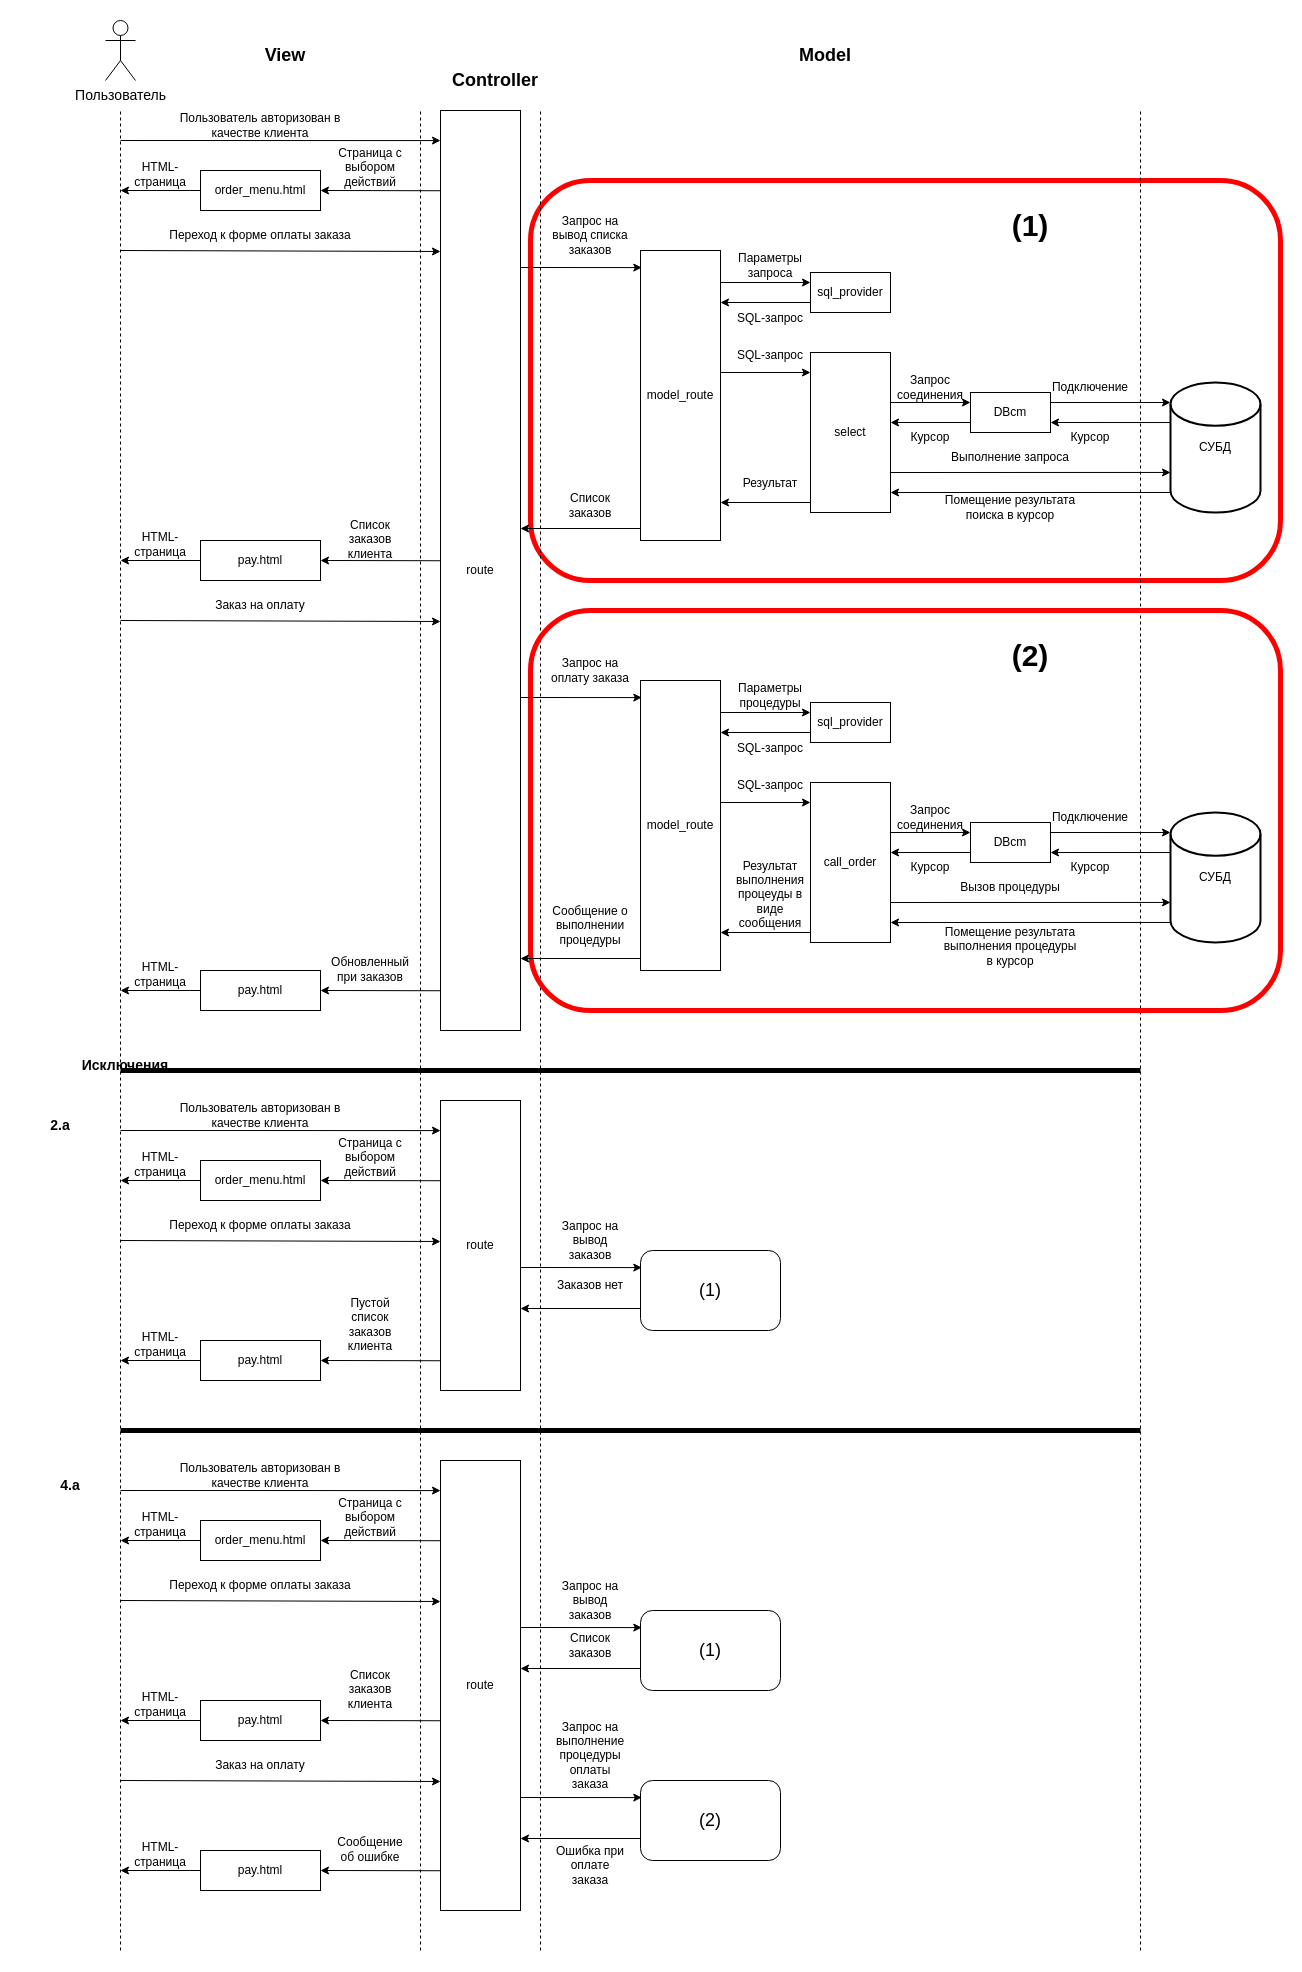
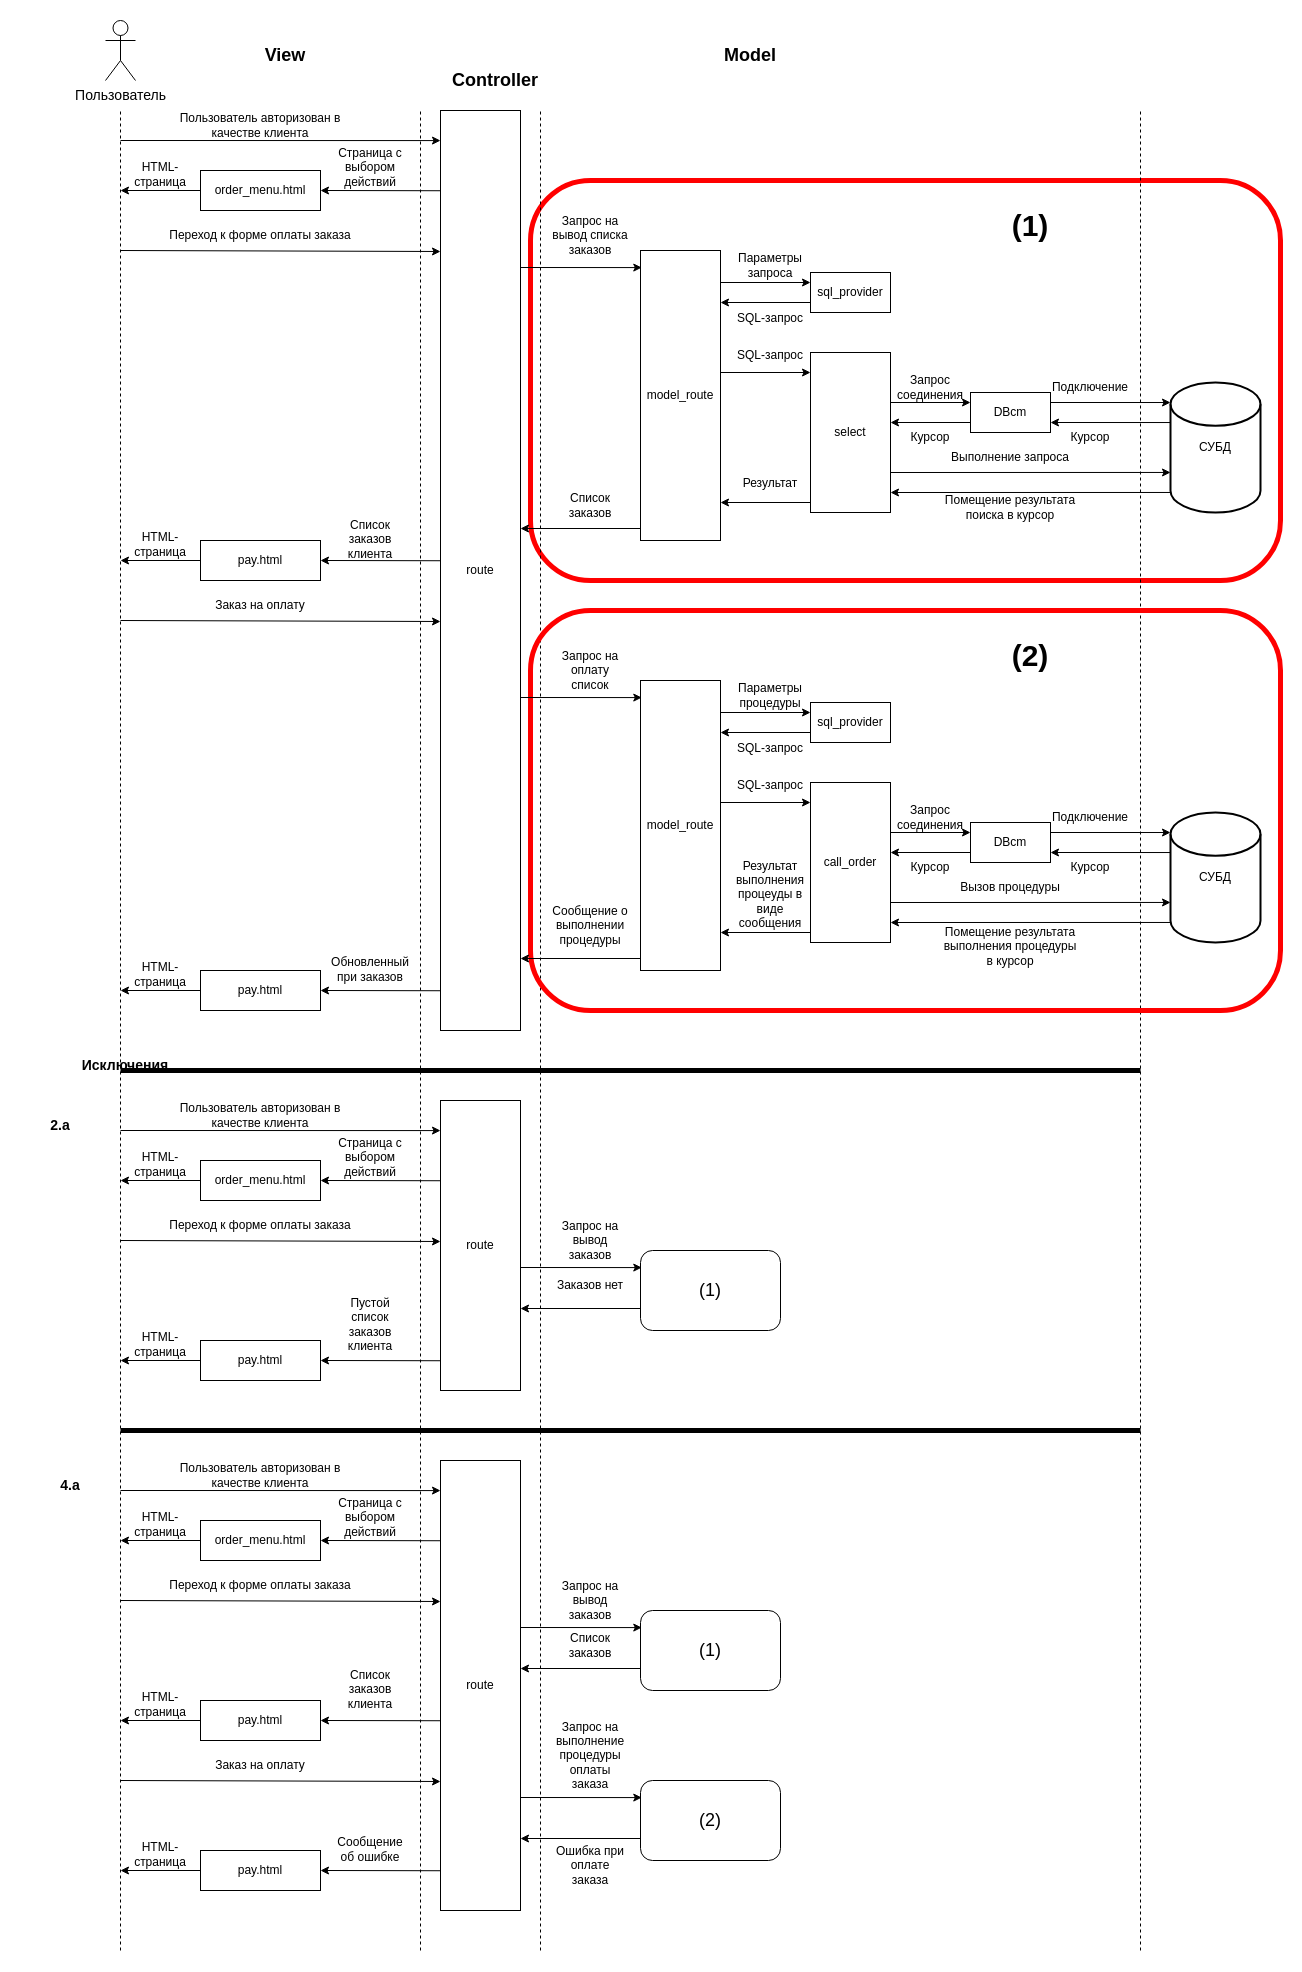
node "Model": moved (826, 56) -> (751, 56)
node "Запрос на оплату заказа": label "Запрос на оплату заказа" -> "Запрос на оплату список"
